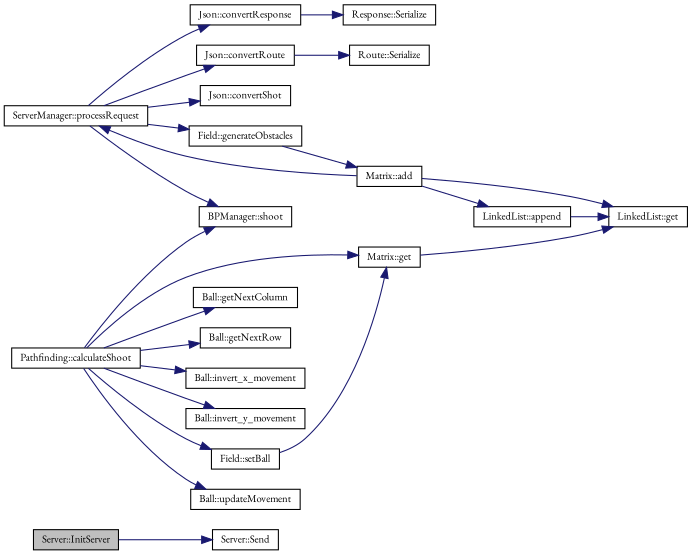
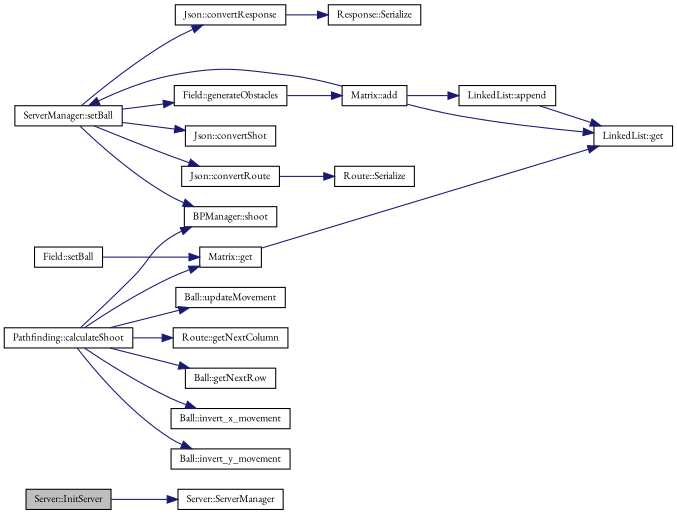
node "ServerManager::processRequest": label "ServerManager::processRequest" -> "ServerManager::setBall"
node "Ball::getNextColumn": label "Ball::getNextColumn" -> "Route::getNextColumn"
edge "Pathfinding::calculateShoot" -> "Field::setBall": removed
node "Server::Send": label "Server::Send" -> "Server::ServerManager"
